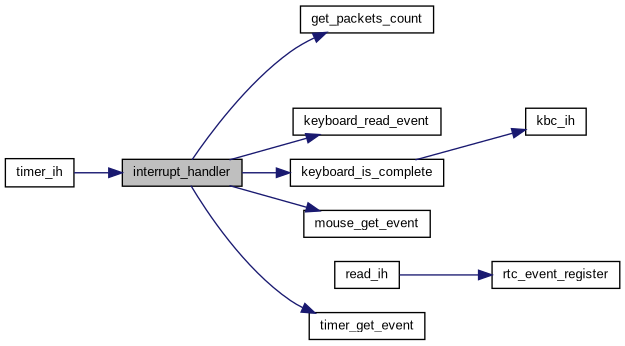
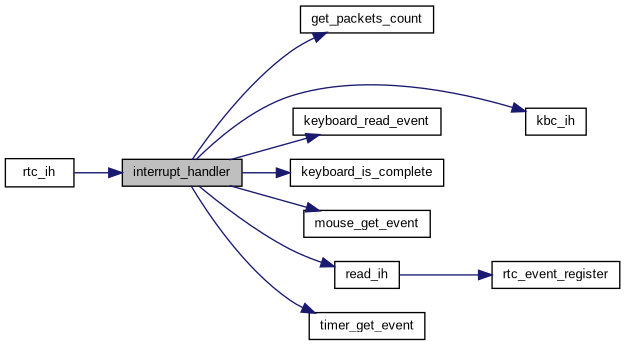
edge "keyboard_is_complete" -> "kbc_ih": now "interrupt_handler" -> "kbc_ih"
node "timer_ih": label "timer_ih" -> "rtc_ih"
edge "interrupt_handler" -> "read_ih": added
